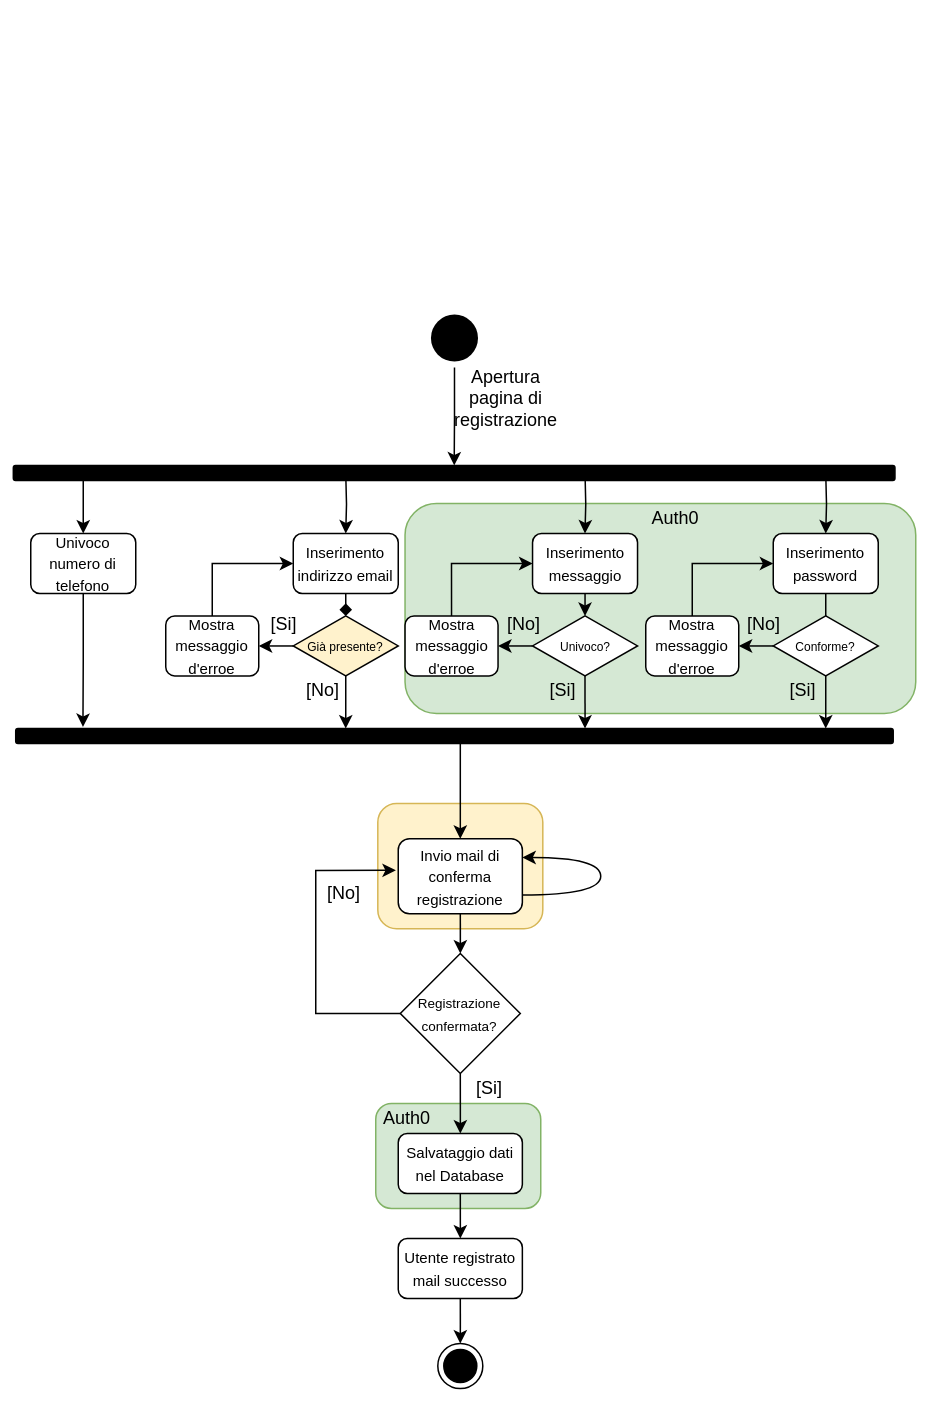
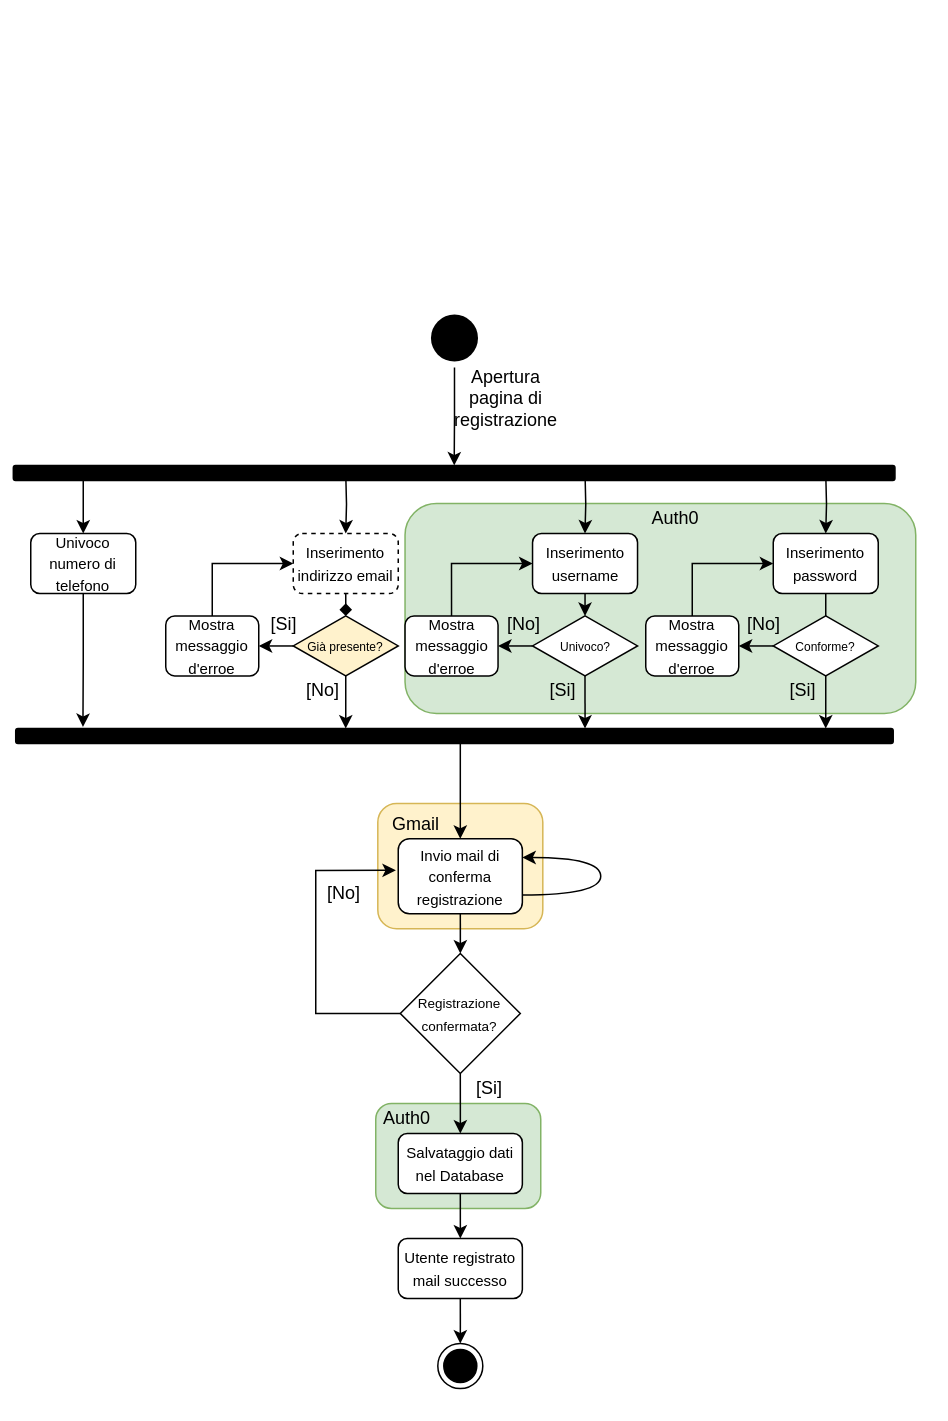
node "Inserimento indirizzo email": style solid -> dashed
node "Inserimento messaggio": label "Inserimento messaggio" -> "Inserimento username"
node "Gmail": added
